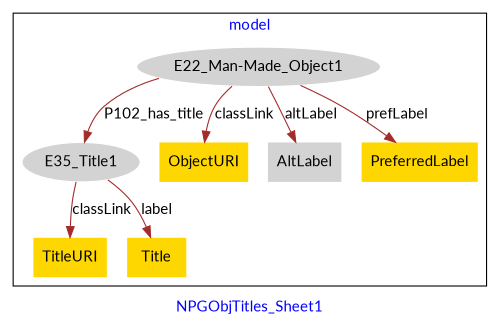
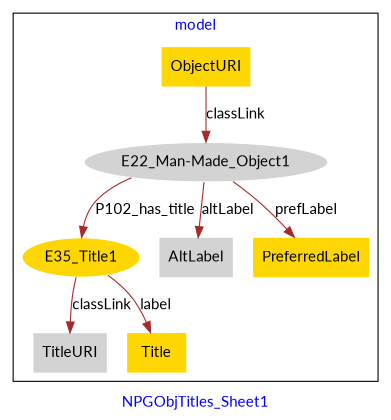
edge "E22_Man-Made_Object1" -> "ObjectURI": reversed
node "E35_Title1": fillcolor lightgray -> gold
node "TitleURI": fillcolor gold -> lightgray
